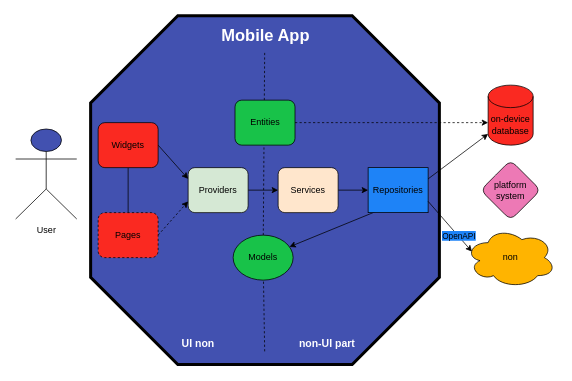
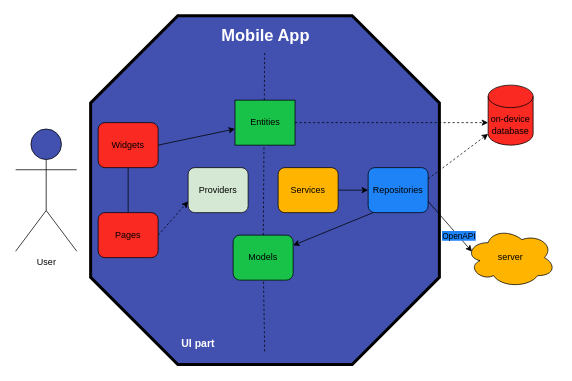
node "Entities": shape rounded rectangle -> rectangle
edge "Repositories" -> "on-device database": style solid -> dashed
edge "Widgets" -> "Providers": now "Widgets" -> "Entities"
node "User": size 61x90 -> 61x122
edge "Providers" -> "Services": removed
node "Services": fillcolor #ffe6cc -> #ffb400
node "Repositories": shape rectangle -> rounded rectangle
node "platform system": removed
node "Pages": style dashed -> solid
node "Models": shape ellipse -> rounded rectangle
node "non": label "non" -> "server"
node "UI non": label "UI non" -> "UI part"
node "non-UI part": removed
